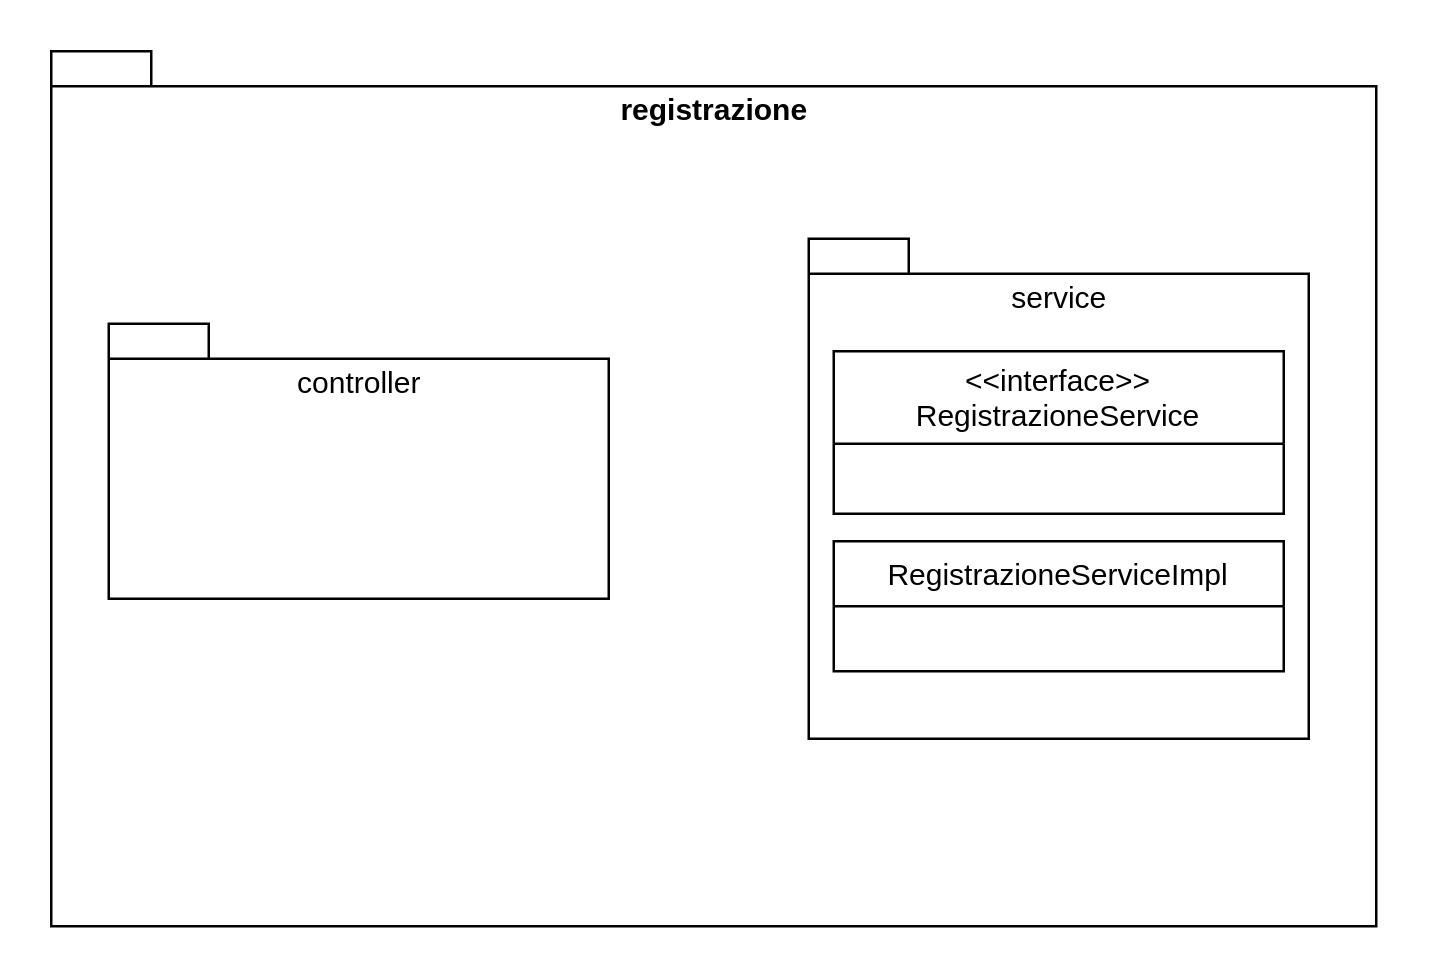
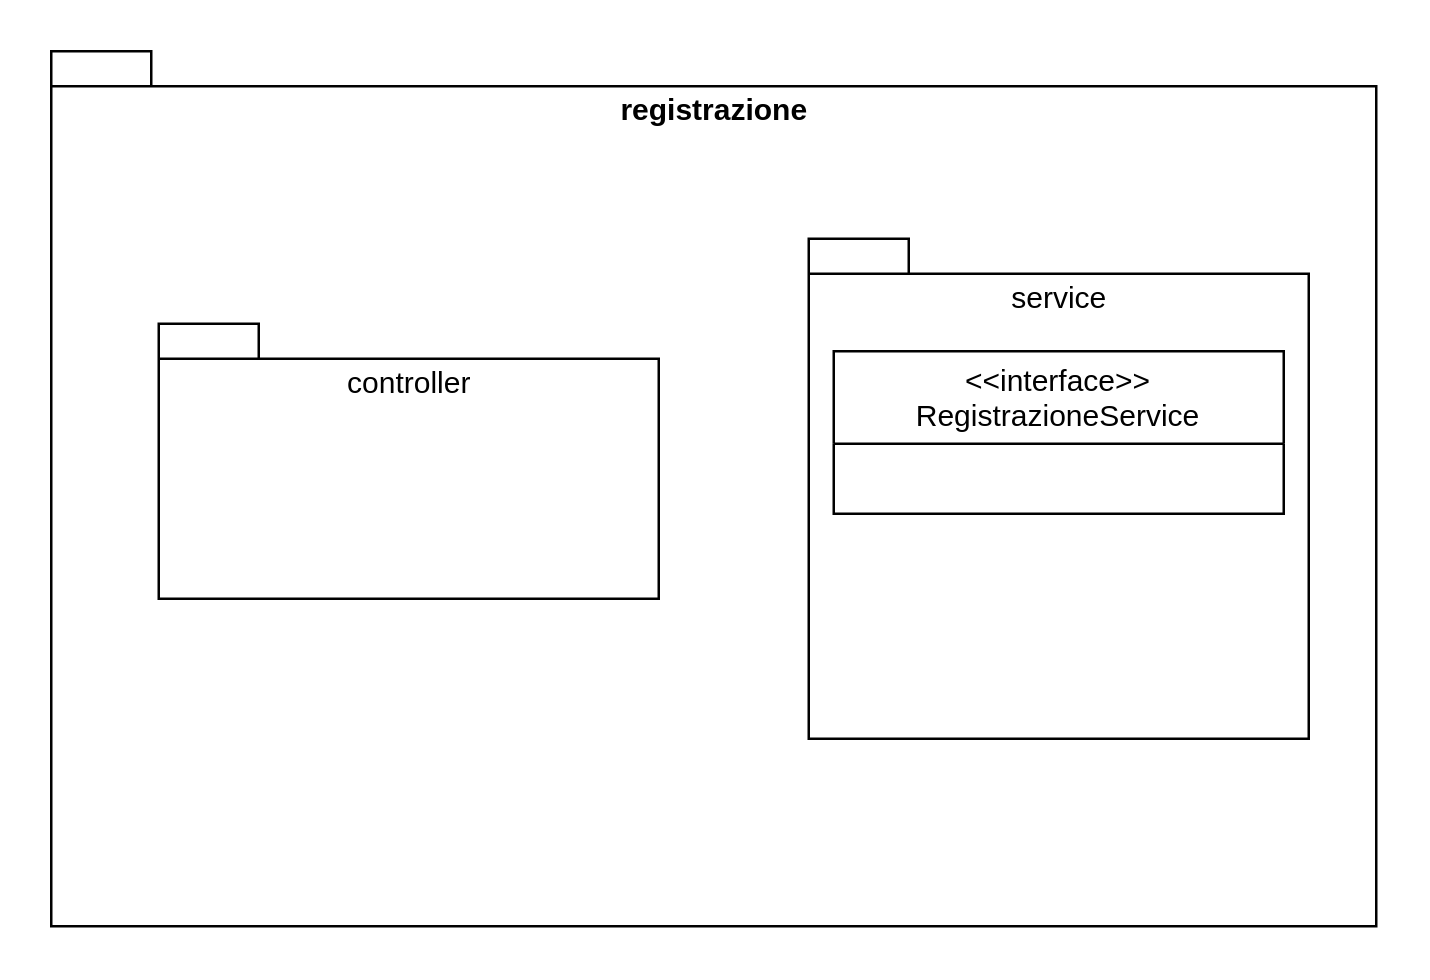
node "controller": moved (359, 461) -> (409, 461)
node "RegistrazioneServiceImpl": removed
